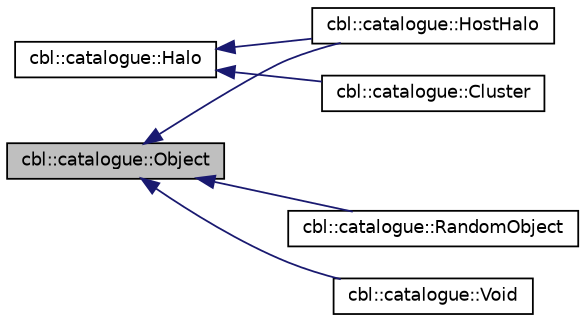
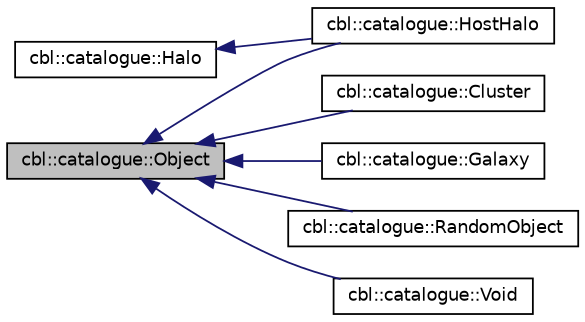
edge "cbl::catalogue::Cluster" -> "cbl::catalogue::Halo": now "cbl::catalogue::Cluster" -> "cbl::catalogue::Object"
node "cbl::catalogue::Galaxy": added
